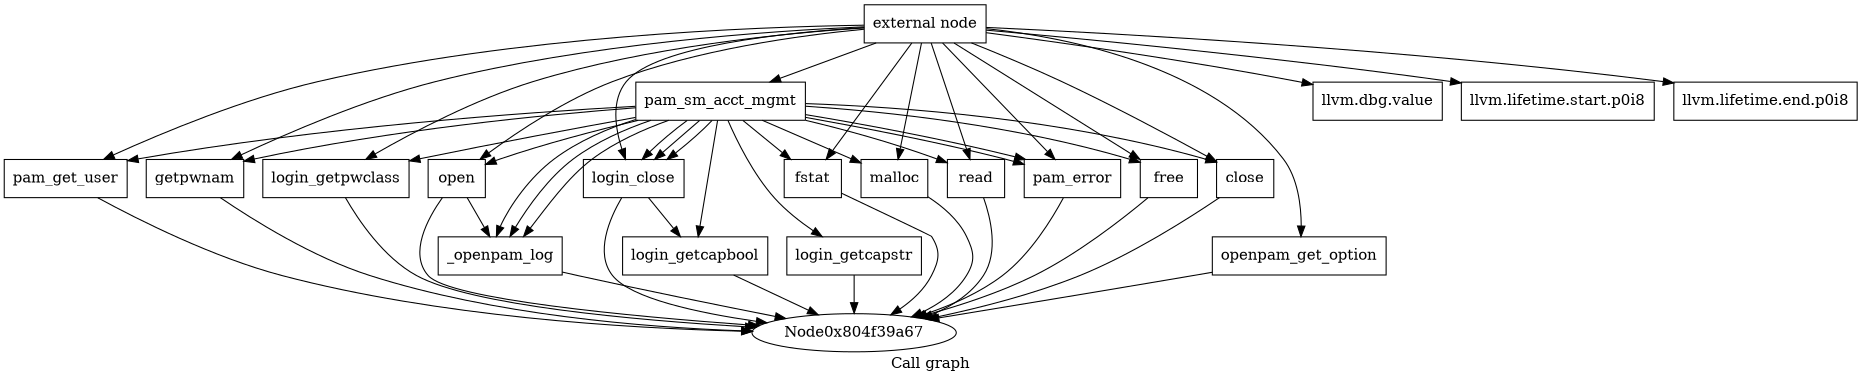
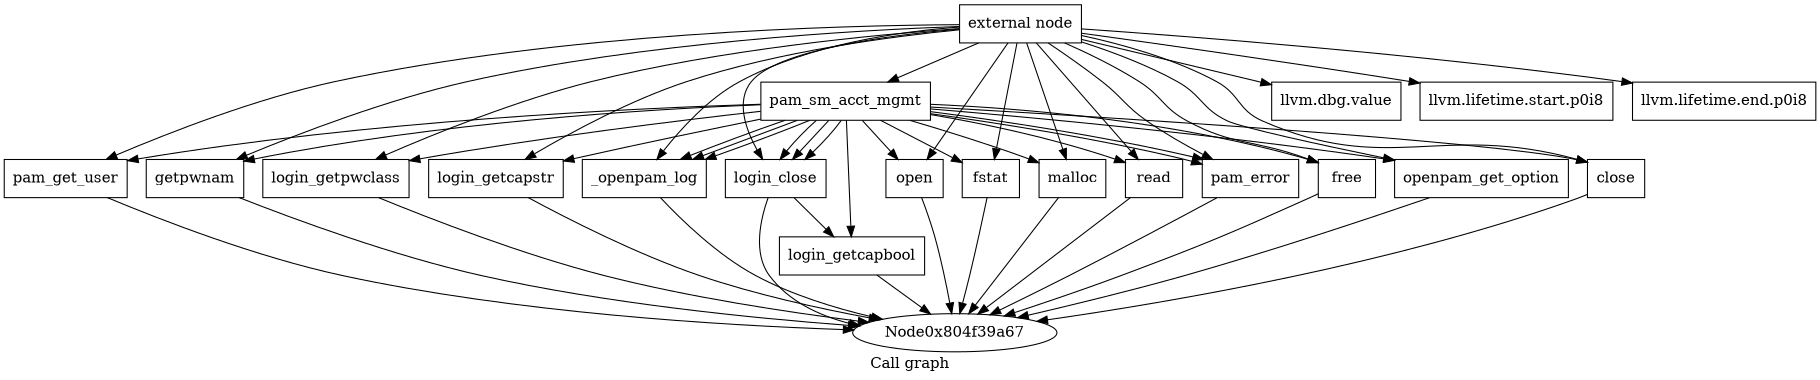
edge "external node" -> "login_getcapstr": added
edge "pam_sm_acct_mgmt" -> "openpam_get_option": added
edge "open" -> "_openpam_log": now "external node" -> "_openpam_log"
